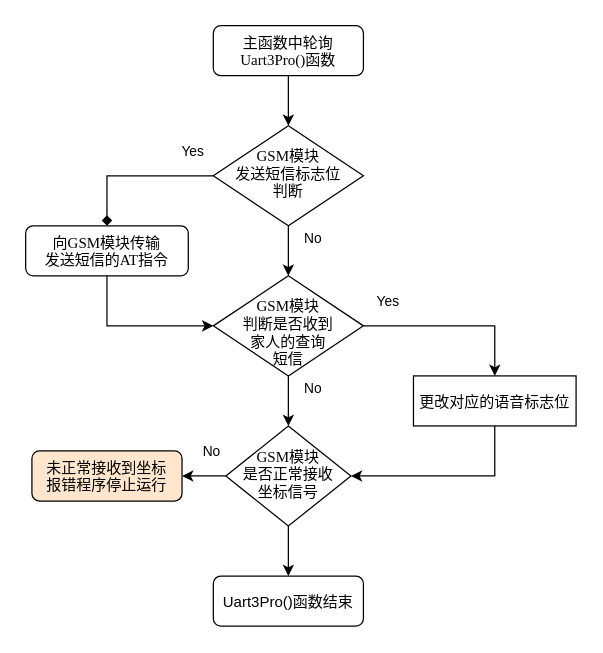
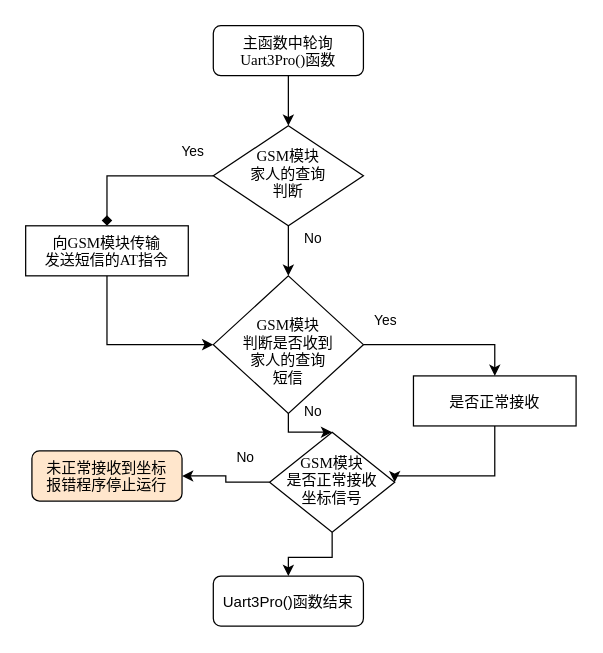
node "GSM模块 发送短信标志位 判断": label "GSM模块 发送短信标志位 判断" -> "GSM模块 家人的查询 判断"
node "向GSM模块传输 发送短信的AT指令": shape rounded rectangle -> rectangle
node "GSM模块 判断是否收到 家人的查询 短信": size 150x100 -> 150x138
node "更改对应的语音标志位": label "更改对应的语音标志位" -> "是否正常接收"
node "GSM模块 是否正常接收 坐标信号": moved (288, 476) -> (332, 482)
